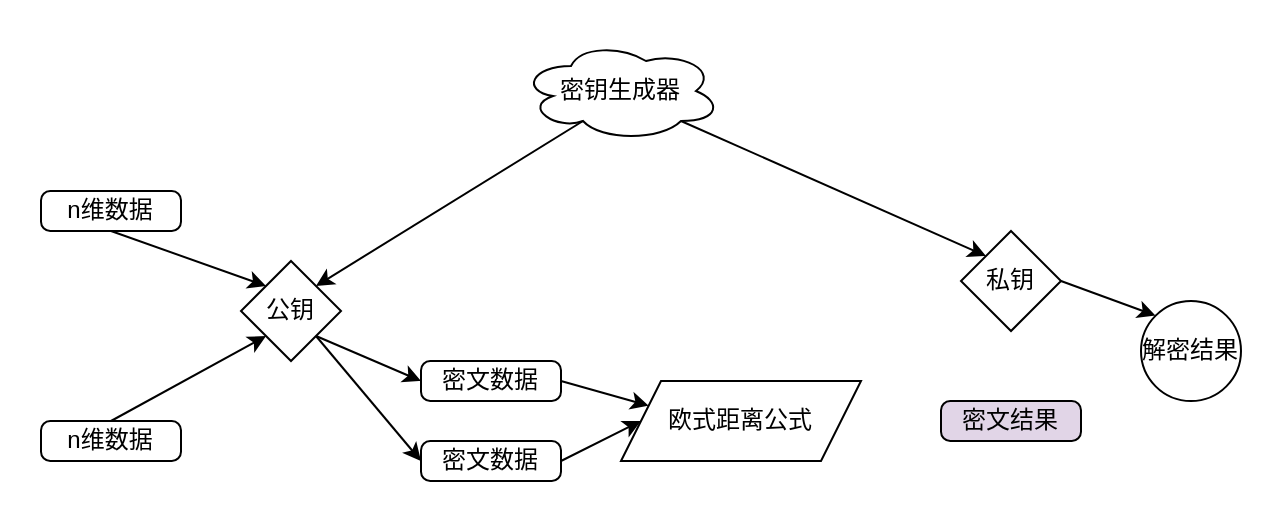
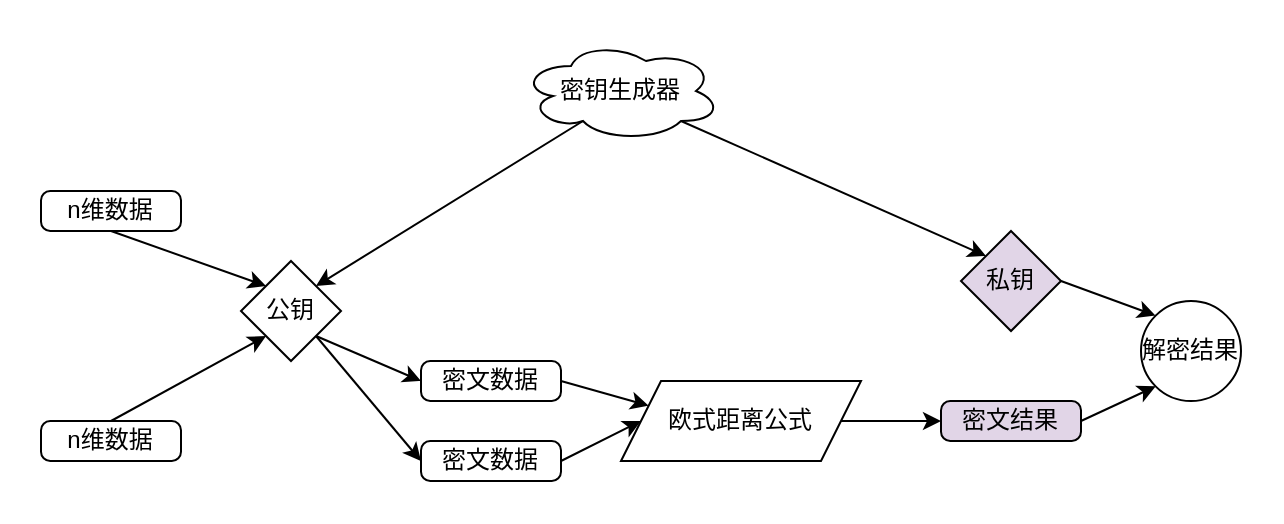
node "私钥": fillcolor #ffffff -> #e1d5e7
edge "密文结果" -> "解密结果": added
edge "欧式距离公式" -> "密文结果": added
